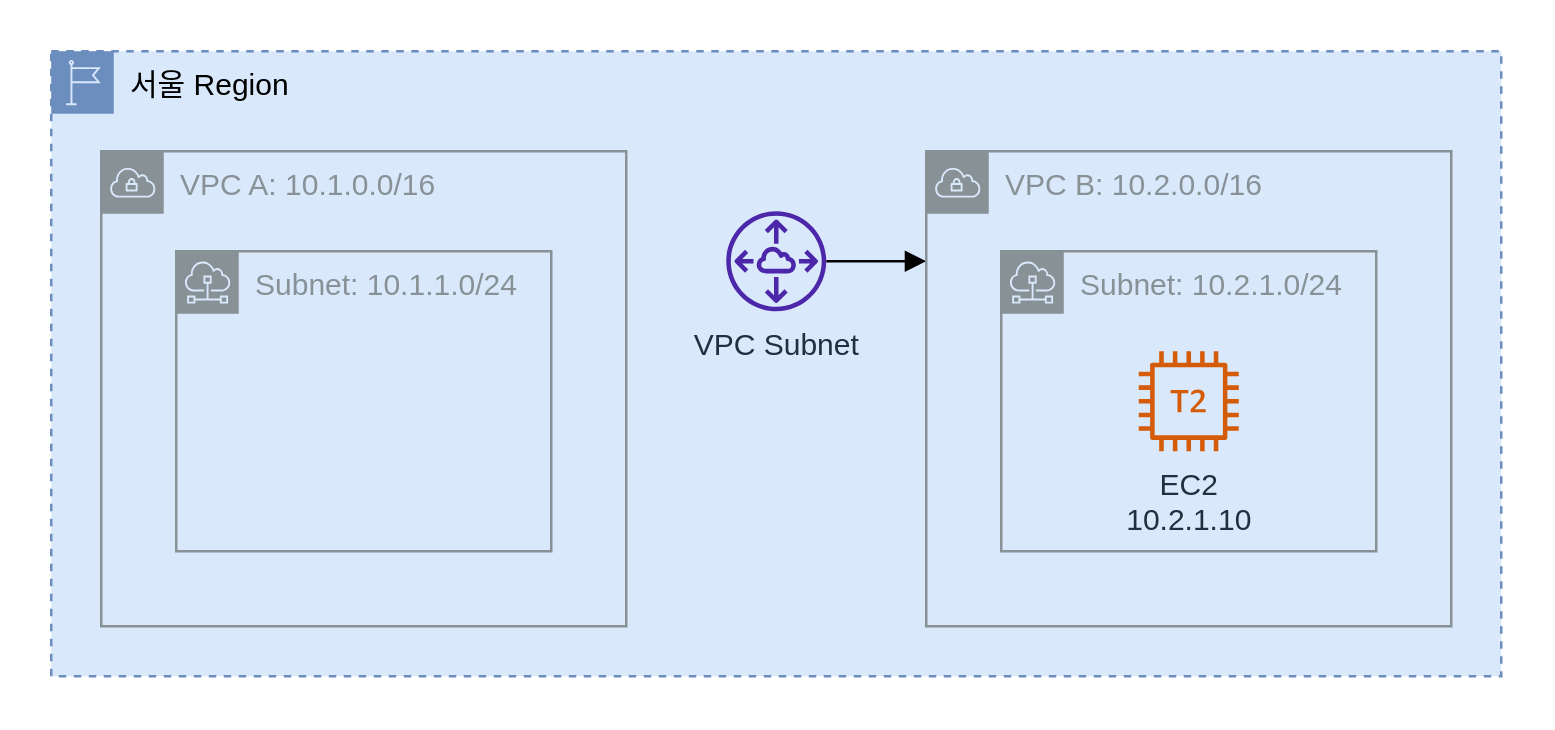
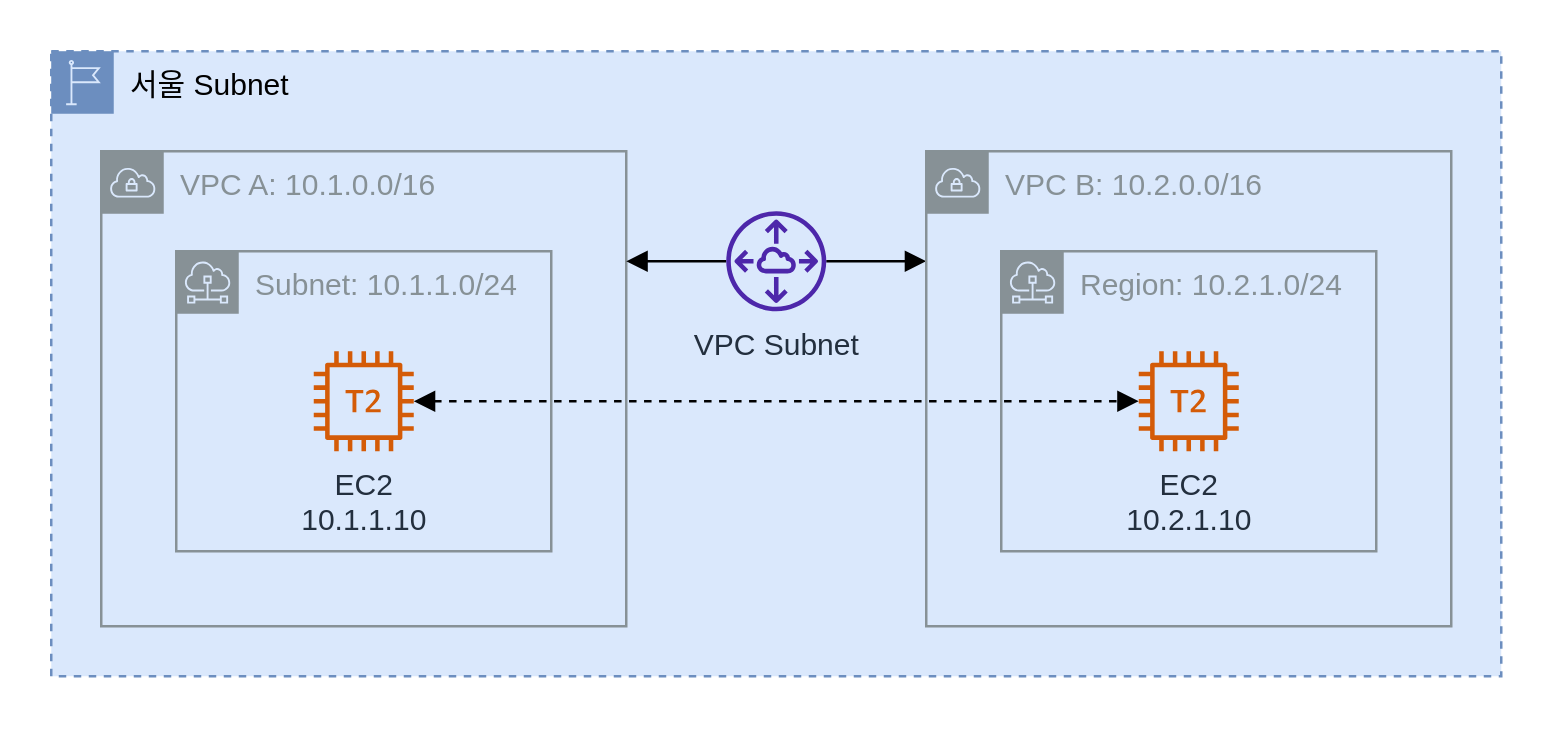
node "서울 Region": label "서울 Region" -> "서울 Subnet"
edge "VPC Subnet" -> "VPC A: 10.1.0.0/16": added
node "Subnet: 10.2.1.0/24": label "Subnet: 10.2.1.0/24" -> "Region: 10.2.1.0/24"
node "EC2 10.1.1.10": added
edge "EC2 10.1.1.10" -- "EC2 10.2.1.10": added
